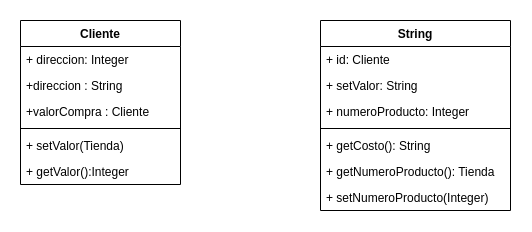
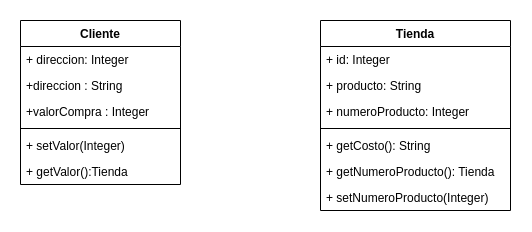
node "String": label "String" -> "Tienda"
node "+ id: Cliente": label "+ id: Cliente" -> "+ id: Integer"
node "+ setValor: String": label "+ setValor: String" -> "+ producto: String"
node "+valorCompra : Cliente": label "+valorCompra : Cliente" -> "+valorCompra : Integer"
node "+ setValor(Tienda)": label "+ setValor(Tienda)" -> "+ setValor(Integer)"
node "+ getValor():Integer": label "+ getValor():Integer" -> "+ getValor():Tienda"
